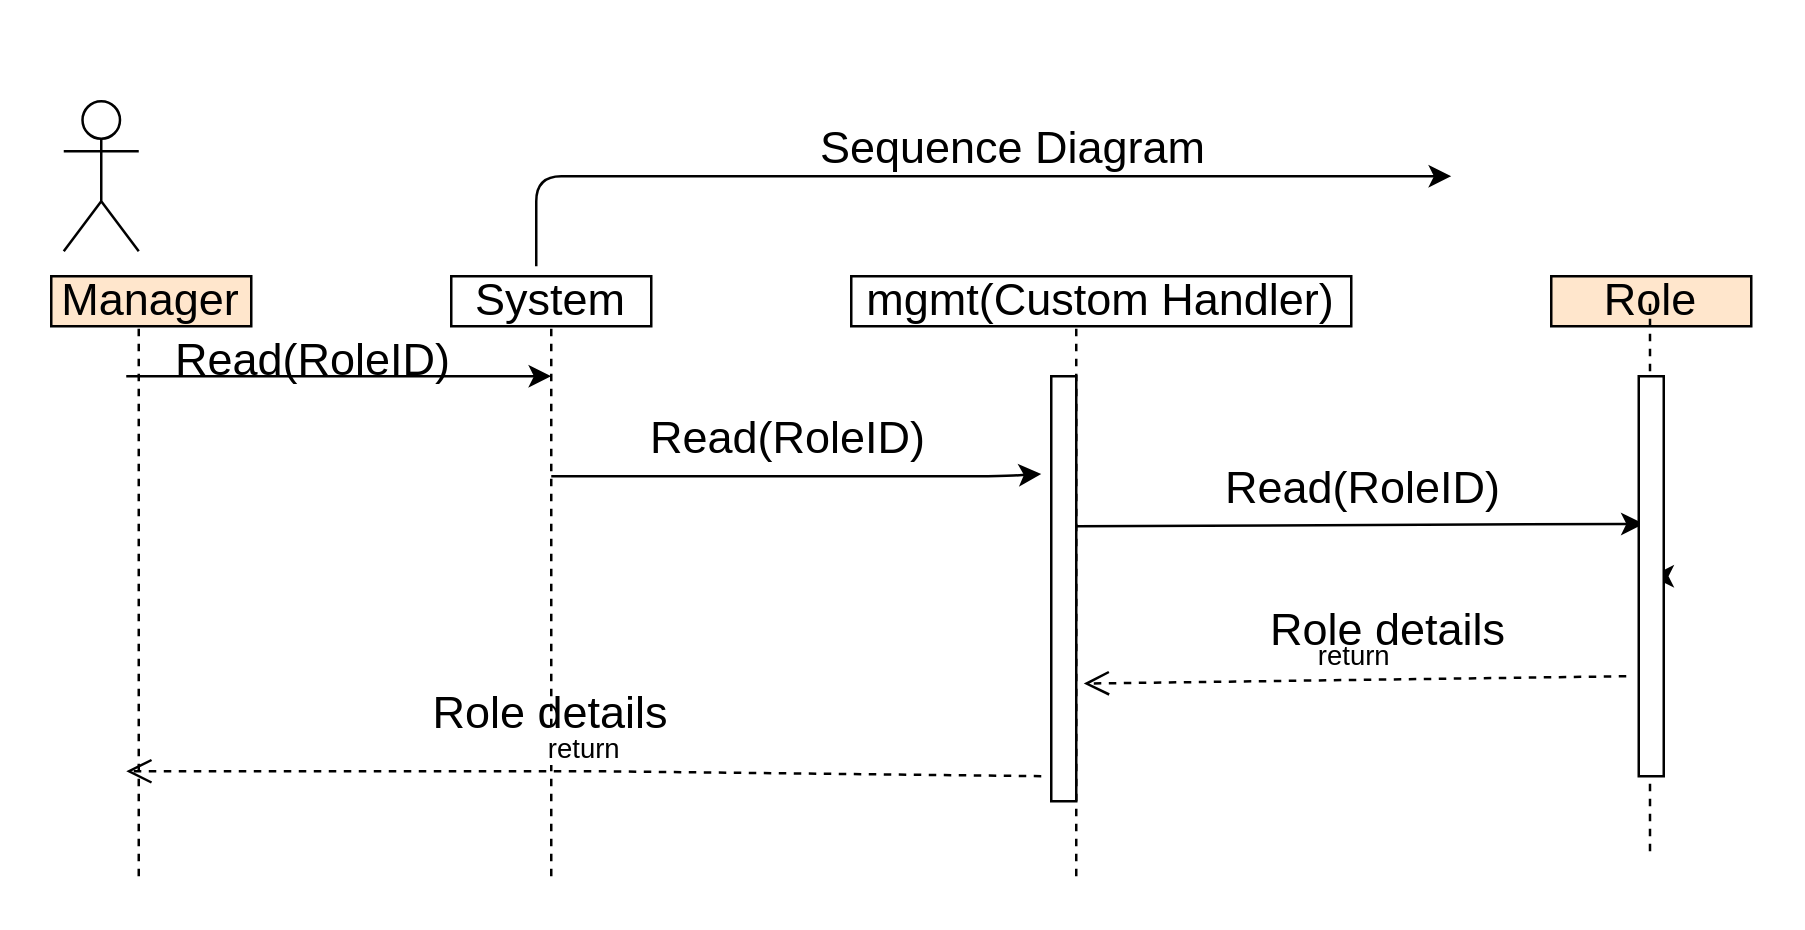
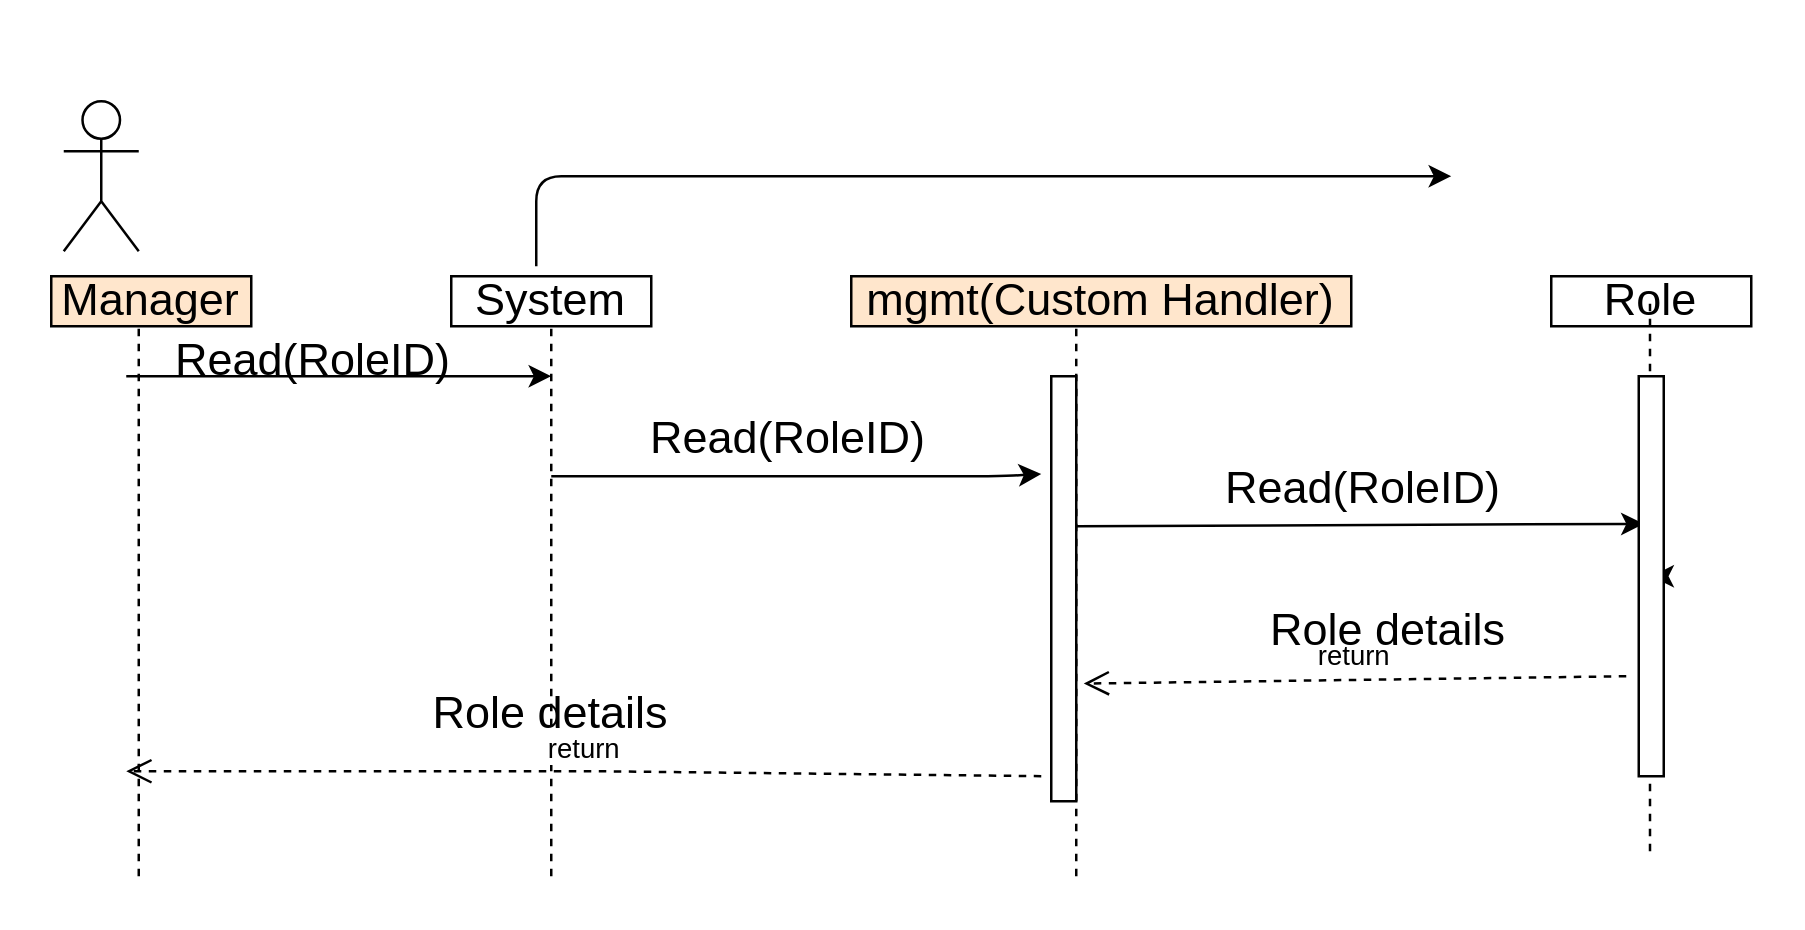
node "Sequence Diagram": removed
node "mgmt(Custom Handler)": fillcolor #ffffff -> #ffe6cc
node "Role": fillcolor #ffe6cc -> #ffffff
